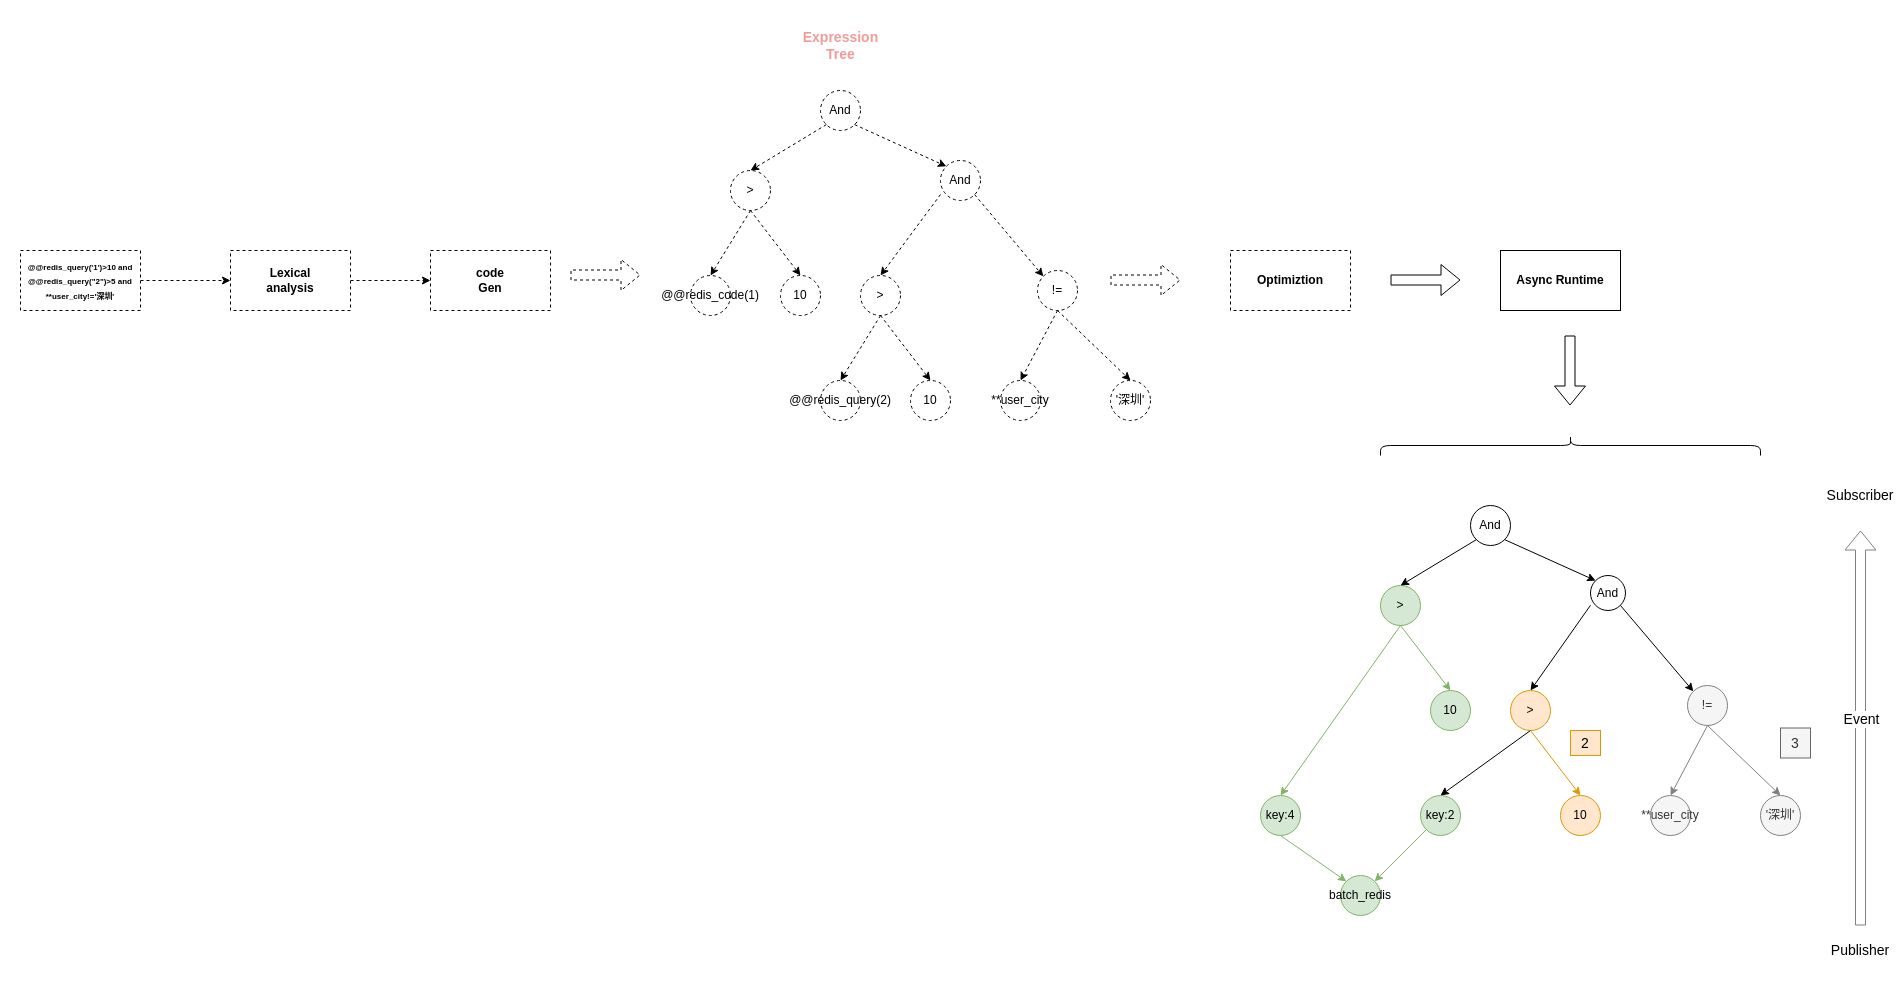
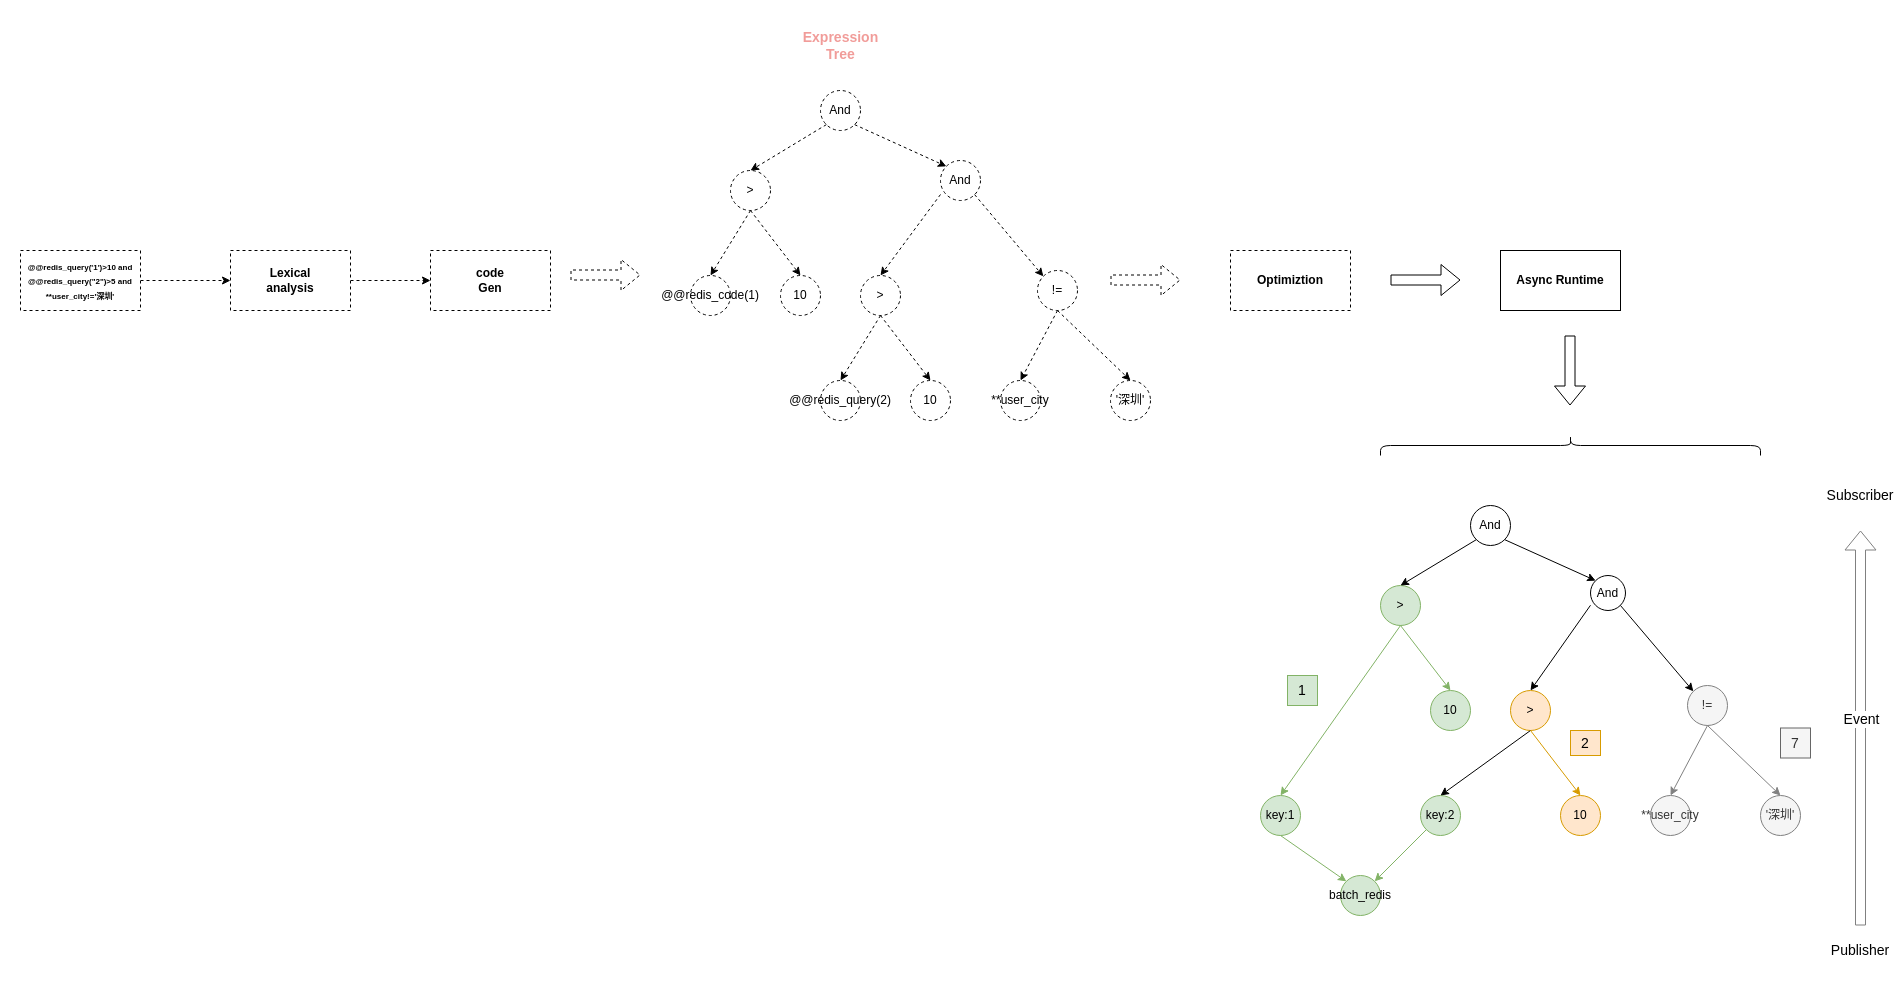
node "1": added
node "3": label "3" -> "7"
node "key:4": label "key:4" -> "key:1"
